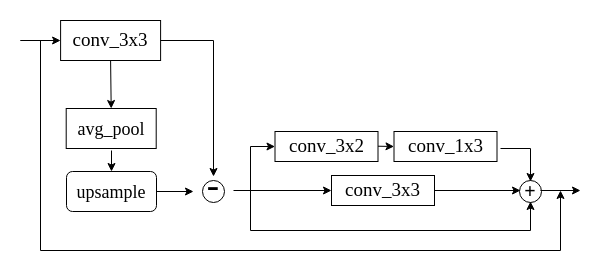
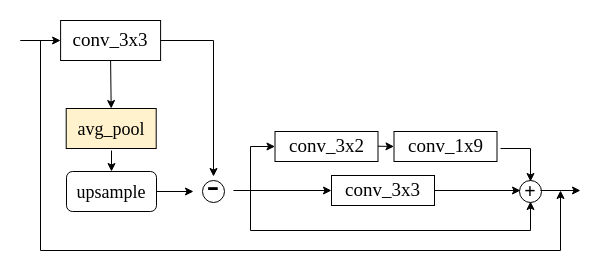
node "avg_pool": fillcolor #ffffff -> #fff2cc
node "conv_1x3": label "conv_1x3" -> "conv_1x9"
